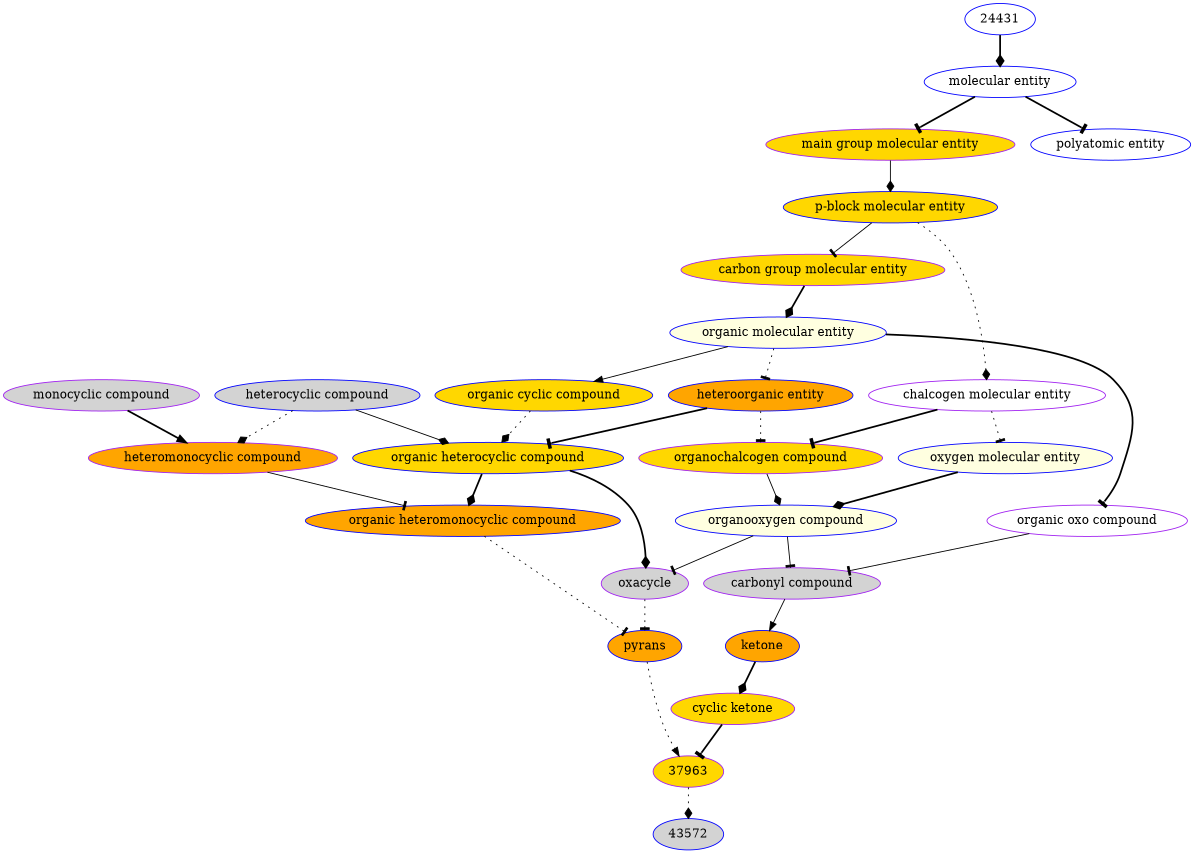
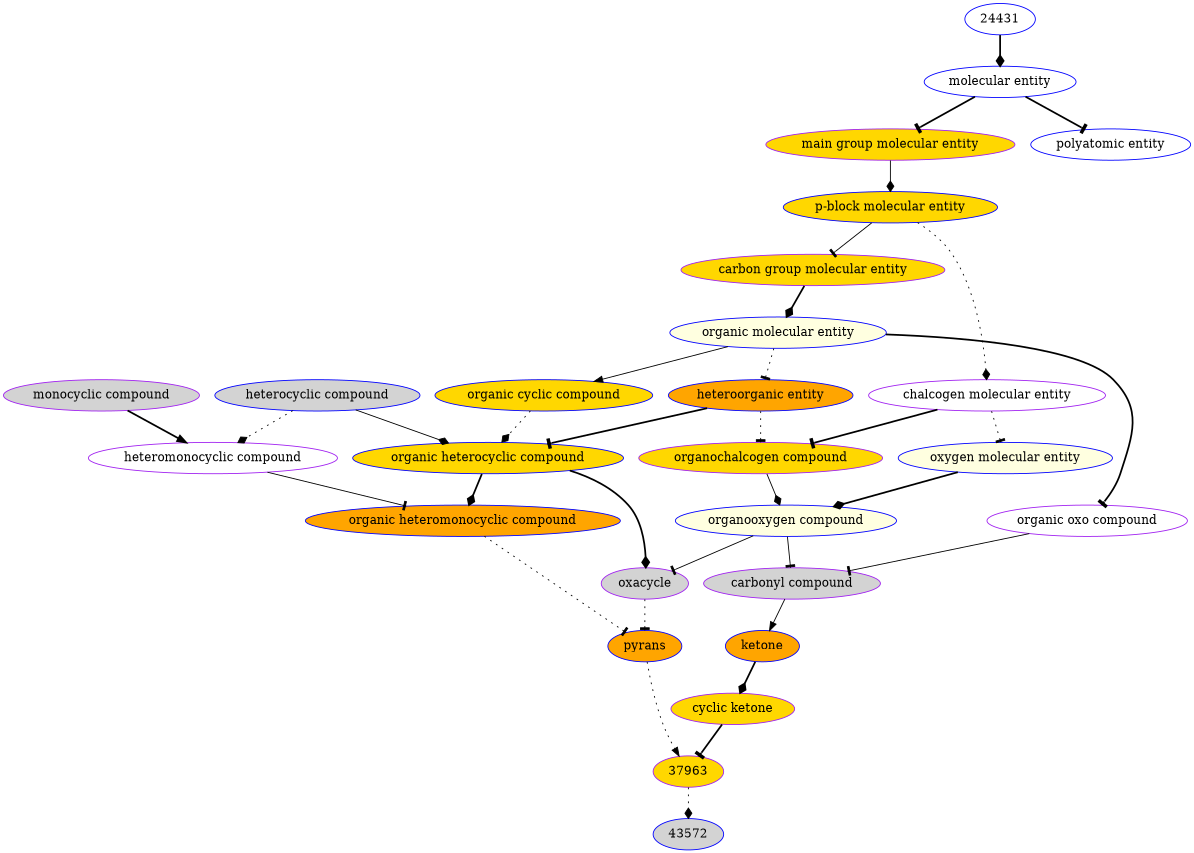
node "heteromonocyclic compound": fillcolor orange -> white
